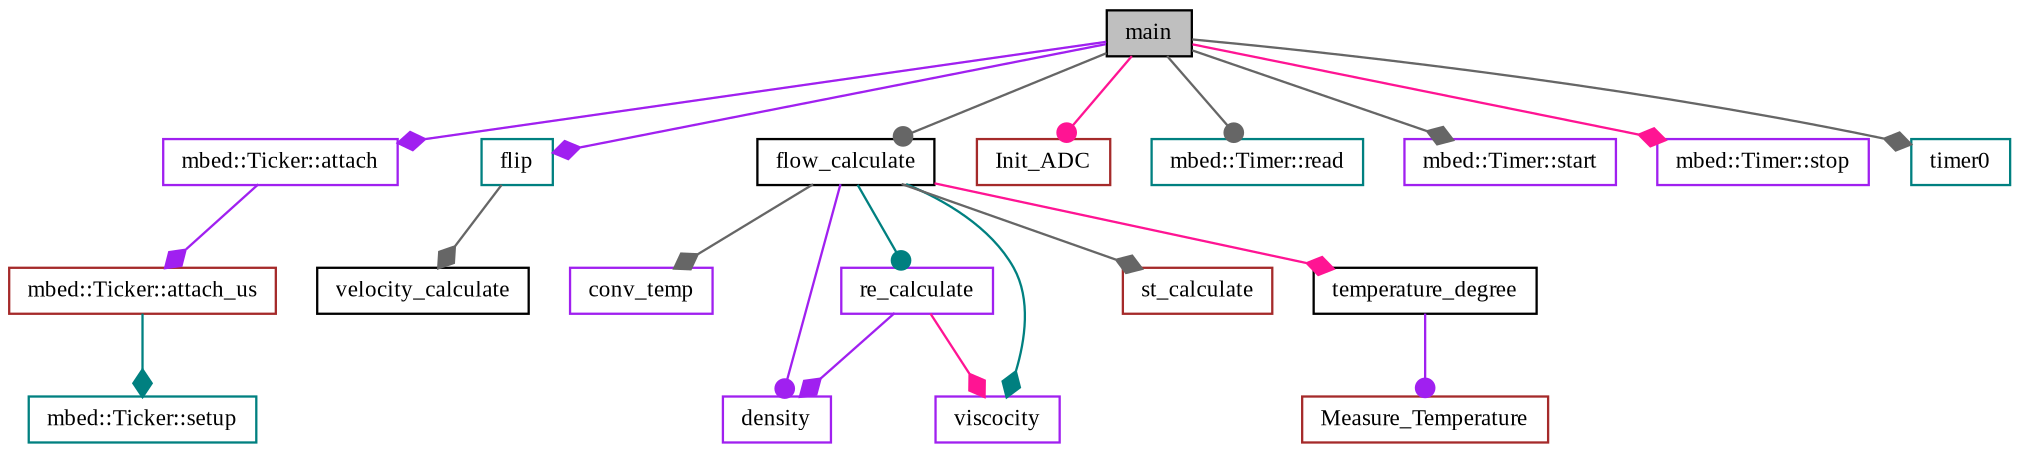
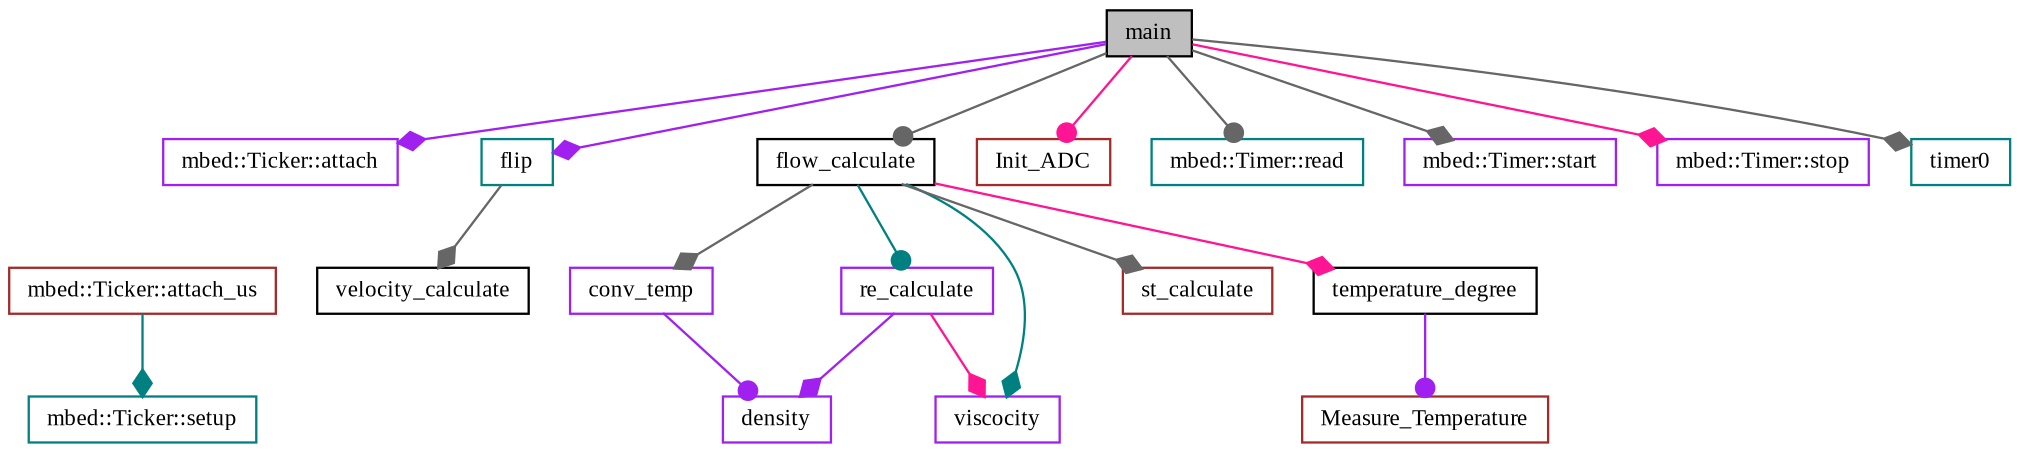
edge "mbed::Ticker::attach" -> "mbed::Ticker::attach_us": removed
edge "flow_calculate" -> "density": now "conv_temp" -> "density"
